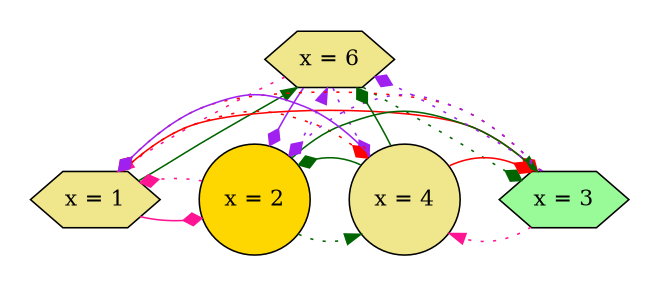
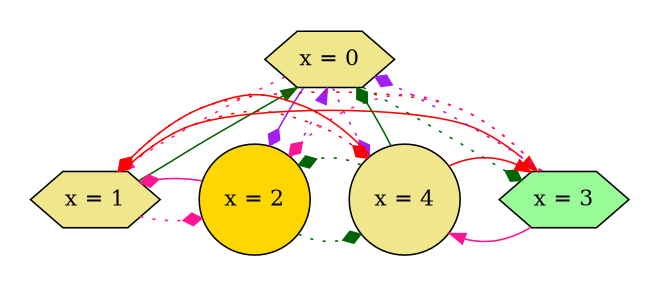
node "x = 6": label "x = 6" -> "x = 0"
edge "x = 4" -> "x = 1": color purple -> red
edge "x = 3" -> "x = 2": color purple -> deeppink
edge "x = 1" -> "x = 3": arrowhead diamond -> normal
edge "x = 2" -> "x = 3": removed
edge "x = 4" -> "x = 2": style solid -> dotted
edge "x = 4" -> "x = 3": arrowhead diamond -> normal
edge "x = 2" -> "x = 1": style dotted -> solid
edge "x = 1" -> "x = 2": style solid -> dotted
edge "x = 3" -> "x = 4": style dotted -> solid
edge "x = 2" -> "x = 4": arrowhead normal -> diamond
